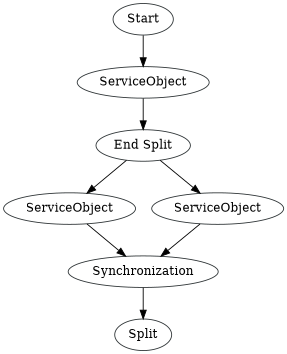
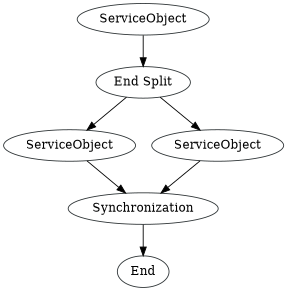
node "Start": removed
node "Split": label "Split" -> "End"
